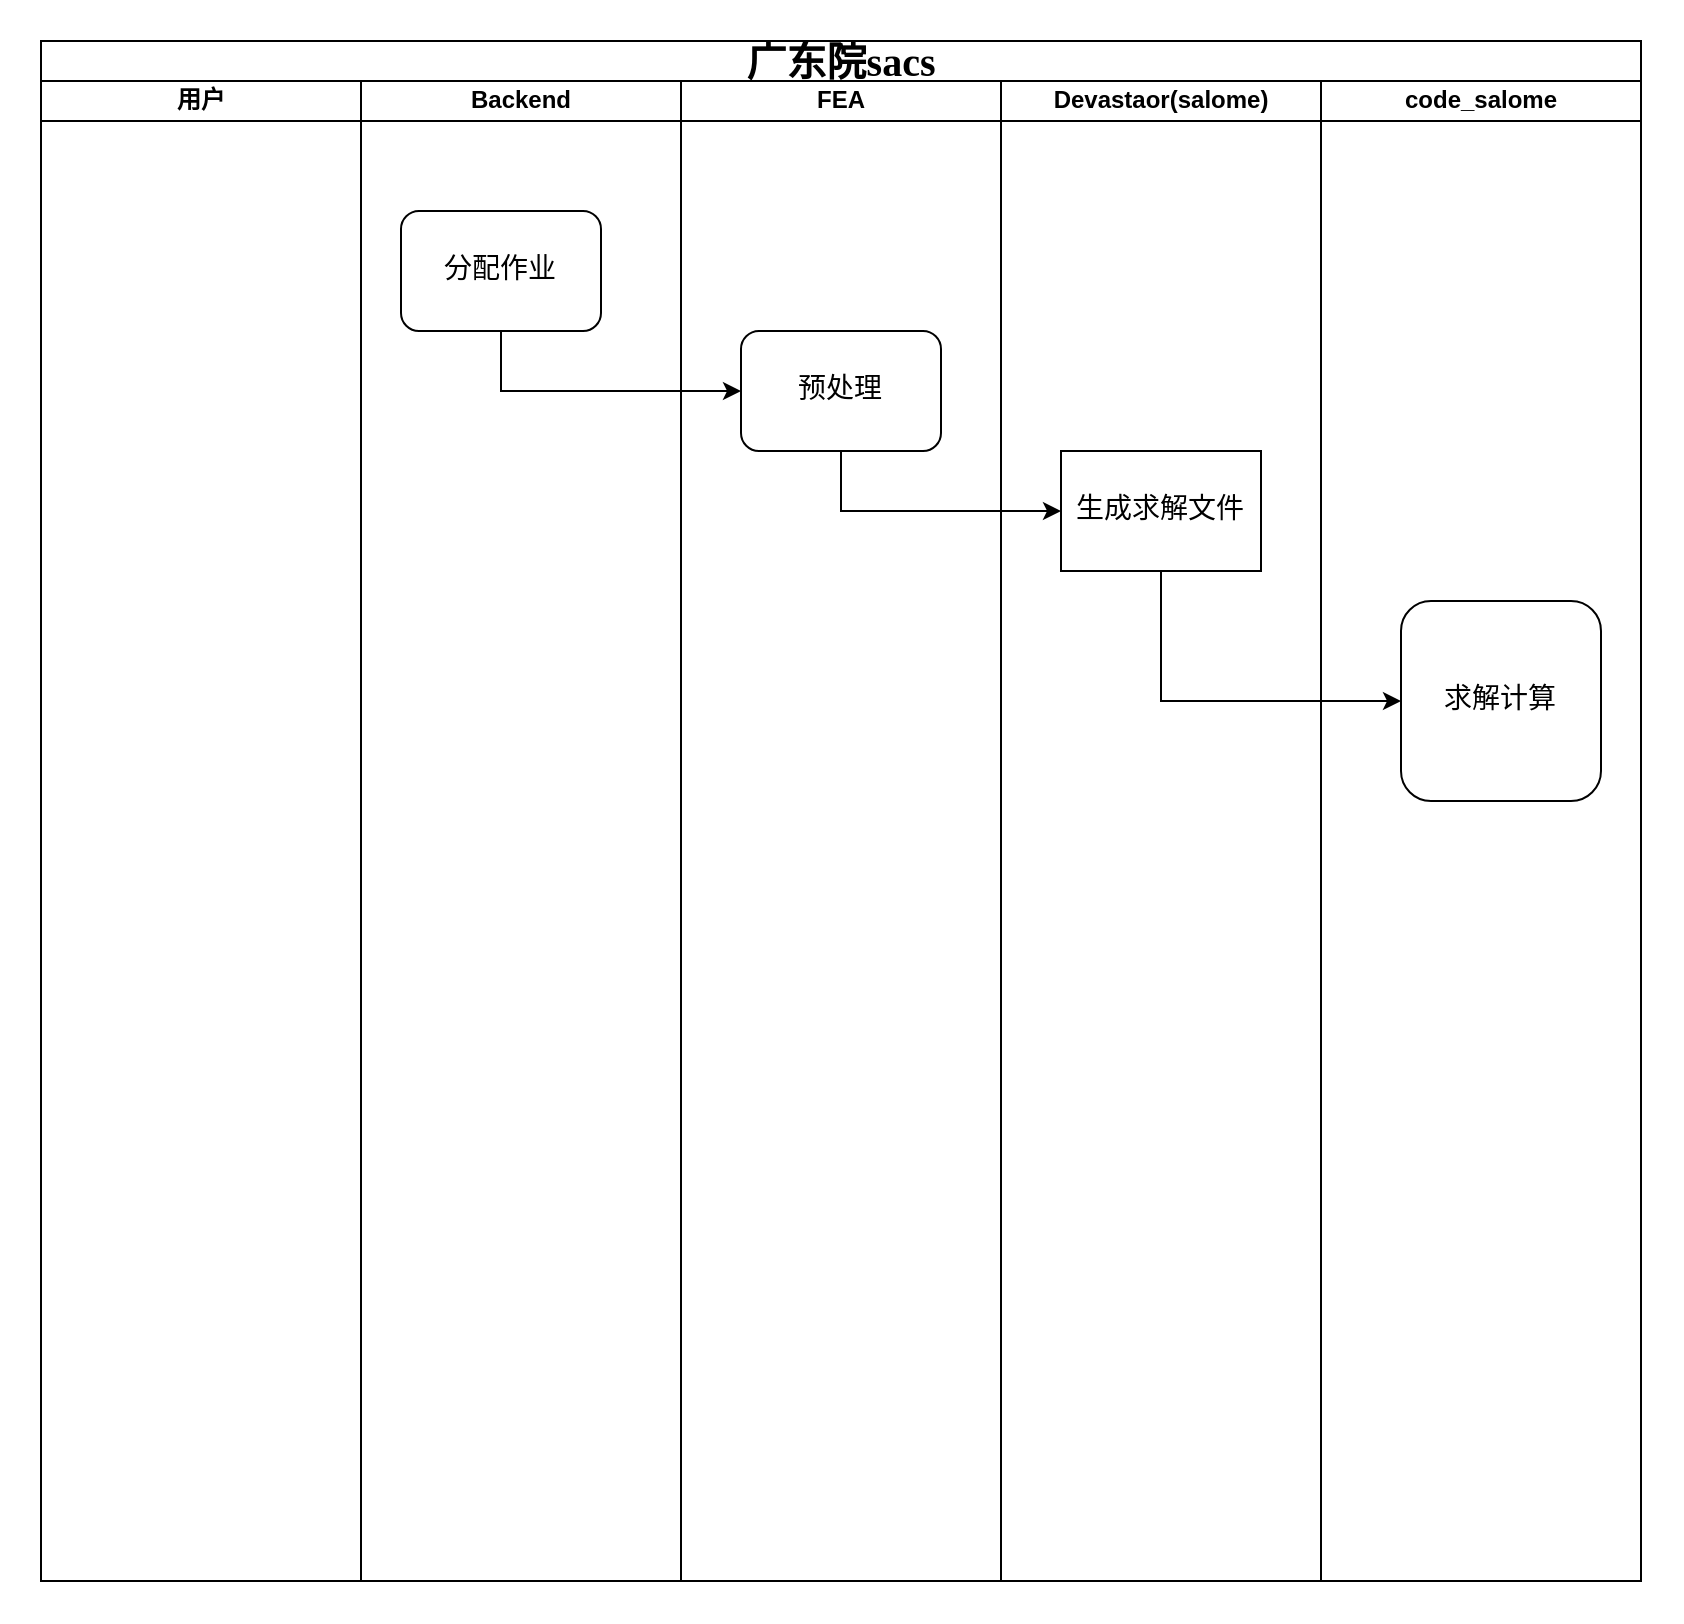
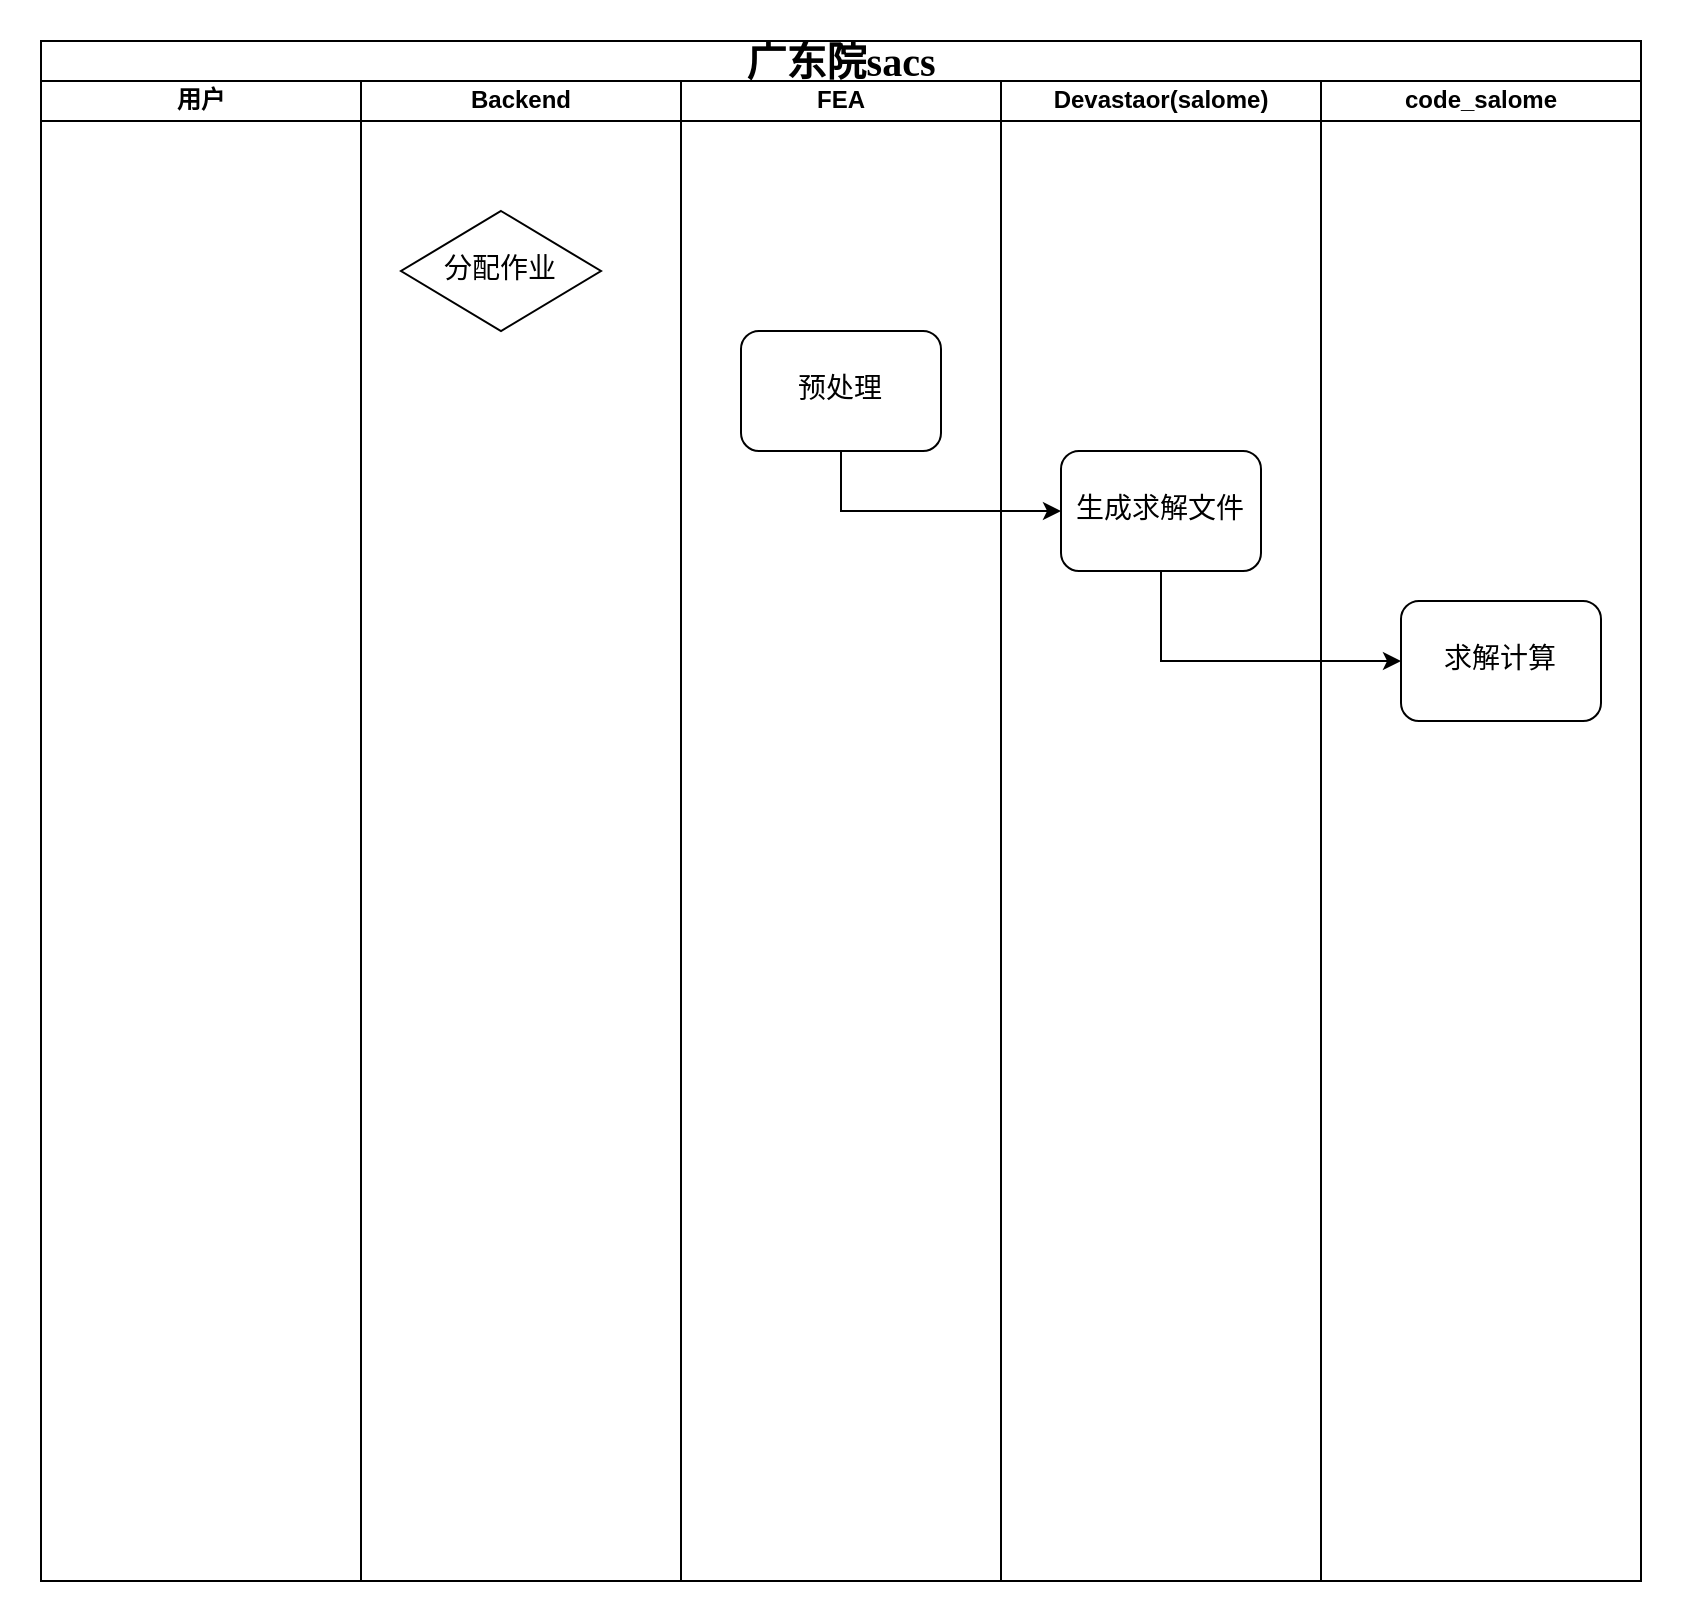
node "分配作业": shape rounded rectangle -> diamond
edge "分配作业" -> "预处理": removed
node "生成求解文件": shape rectangle -> rounded rectangle
node "求解计算": size 200x200 -> 200x120
